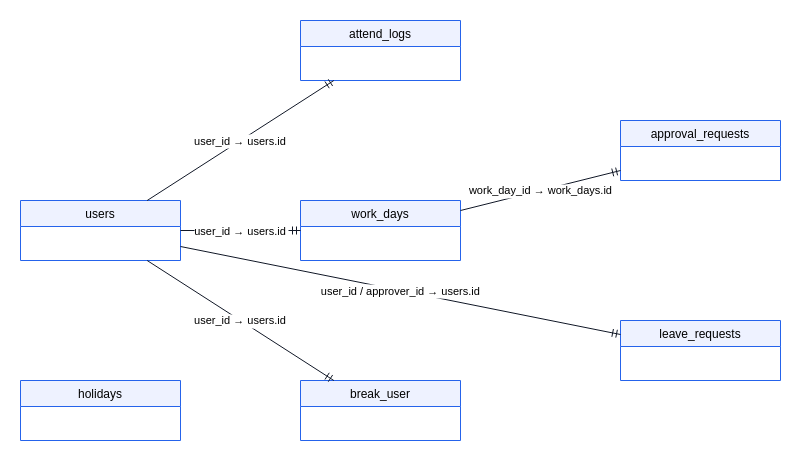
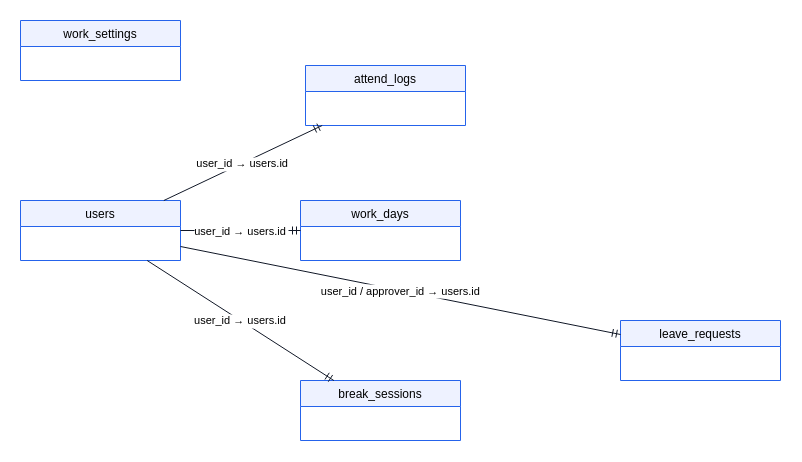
node "work_settings": added
node "attend_logs": moved (381, 51) -> (386, 96)
node "approval_requests": removed
edge "approval_requests" -- "work_days": removed, label "work_day_id → work_days.id"
node "break_user": label "break_user" -> "break_sessions"
node "holidays": removed
